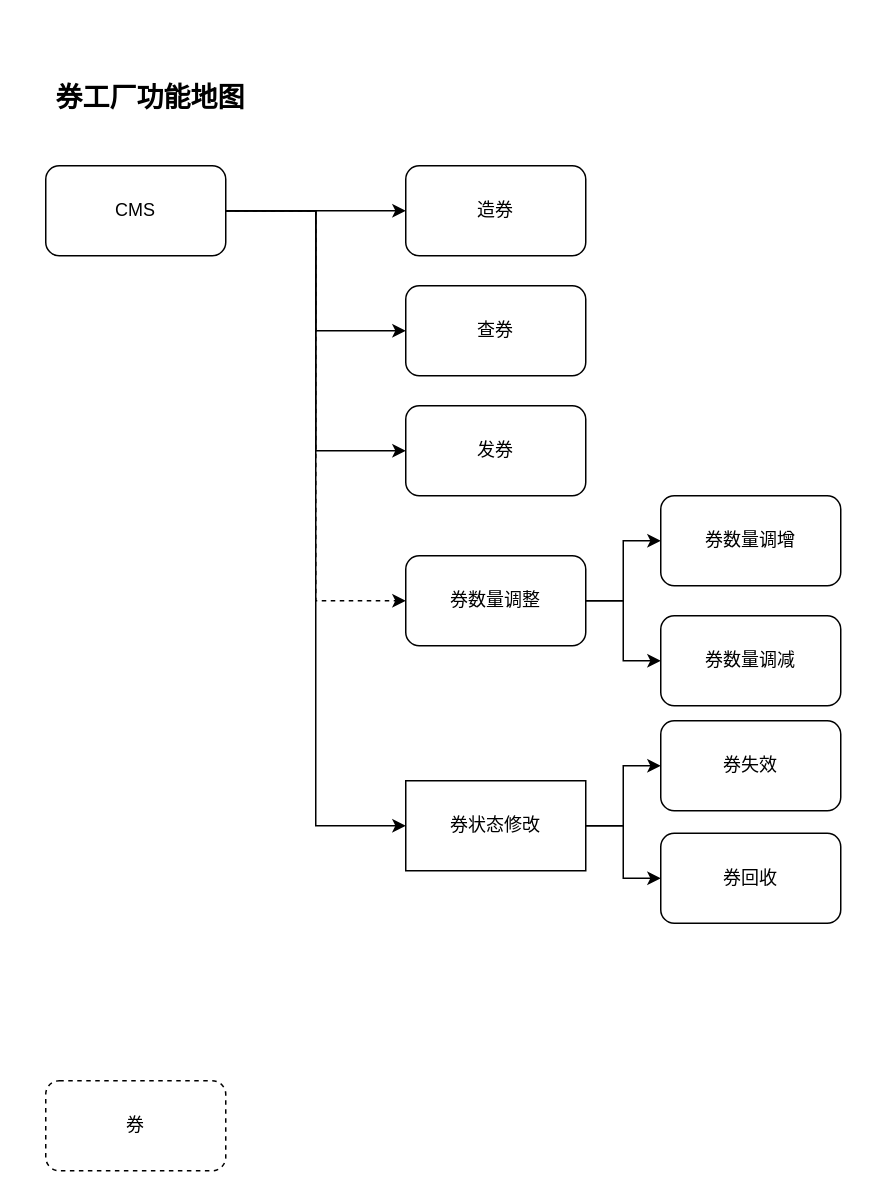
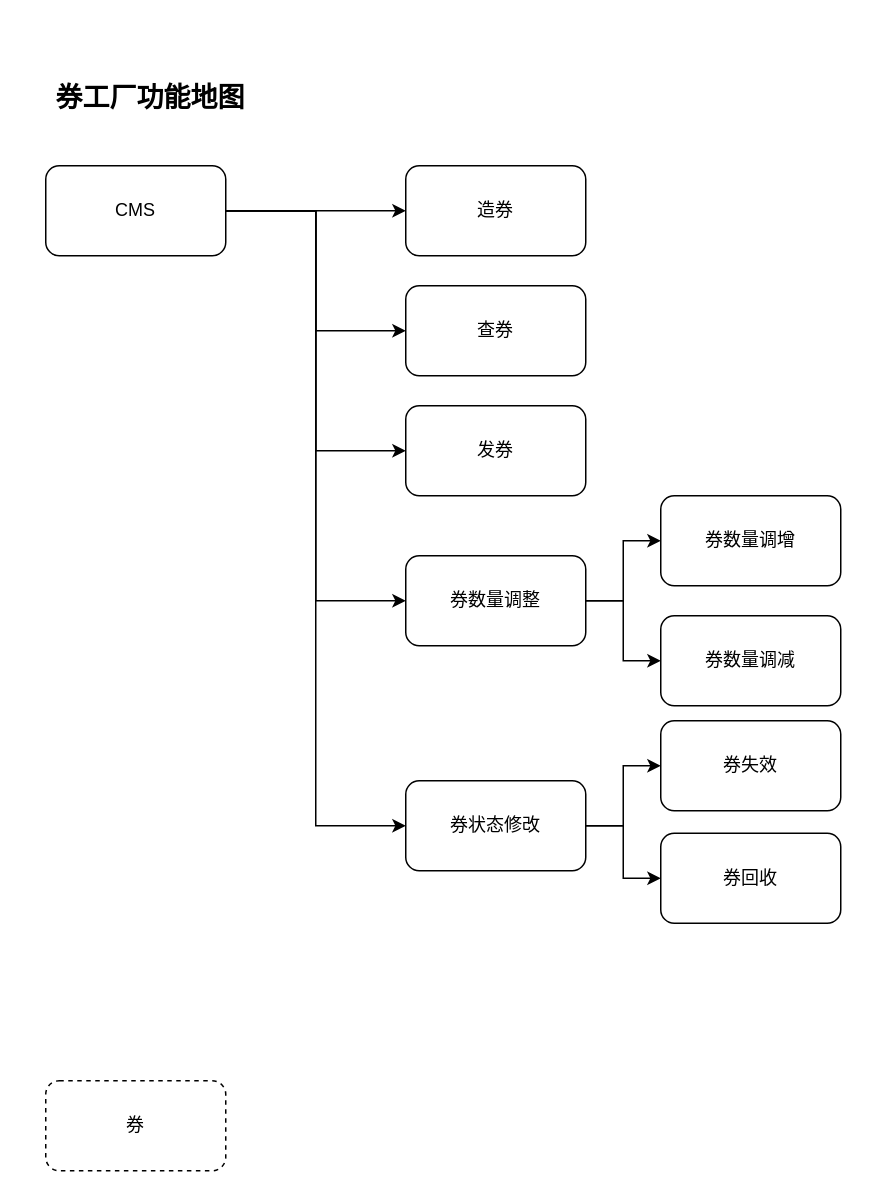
edge "CMS" -> "券数量调整": style dashed -> solid
node "券状态修改": shape rectangle -> rounded rectangle
